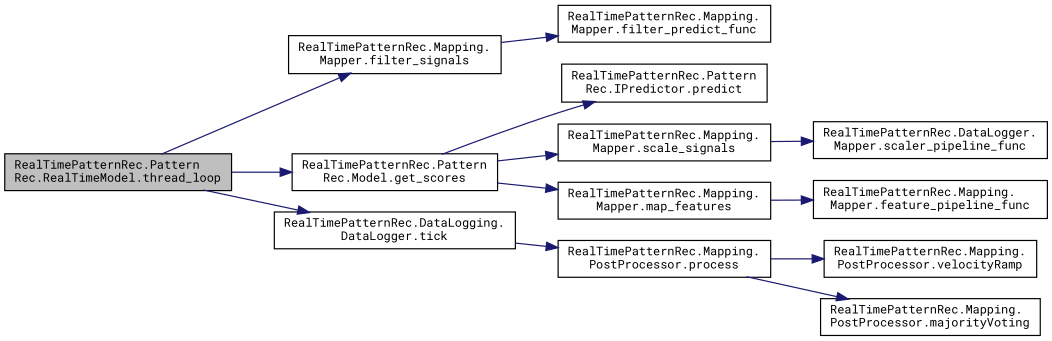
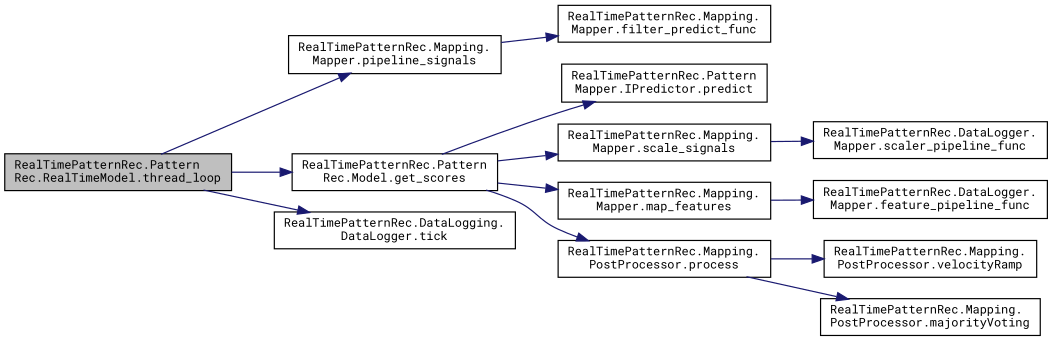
node "RealTimePatternRec.Mapping. Mapper.filter_signals": label "RealTimePatternRec.Mapping. Mapper.filter_signals" -> "RealTimePatternRec.Mapping. Mapper.pipeline_signals"
node "RealTimePatternRec.Pattern Rec.IPredictor.predict": label "RealTimePatternRec.Pattern Rec.IPredictor.predict" -> "RealTimePatternRec.Pattern Mapper.IPredictor.predict"
node "RealTimePatternRec.Mapping. Mapper.feature_pipeline_func": label "RealTimePatternRec.Mapping. Mapper.feature_pipeline_func" -> "RealTimePatternRec.DataLogger. Mapper.feature_pipeline_func"
edge "RealTimePatternRec.DataLogging. DataLogger.tick" -> "RealTimePatternRec.Mapping. PostProcessor.process": now "RealTimePatternRec.Pattern Rec.Model.get_scores" -> "RealTimePatternRec.Mapping. PostProcessor.process"
